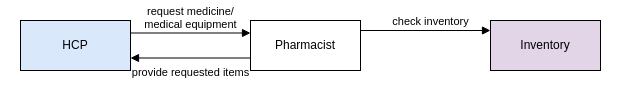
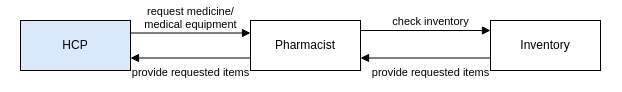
node "Inventory": fillcolor #e1d5e7 -> #ffffff
edge "Inventory" -> "Pharmacist": added, label "provide requested items"
